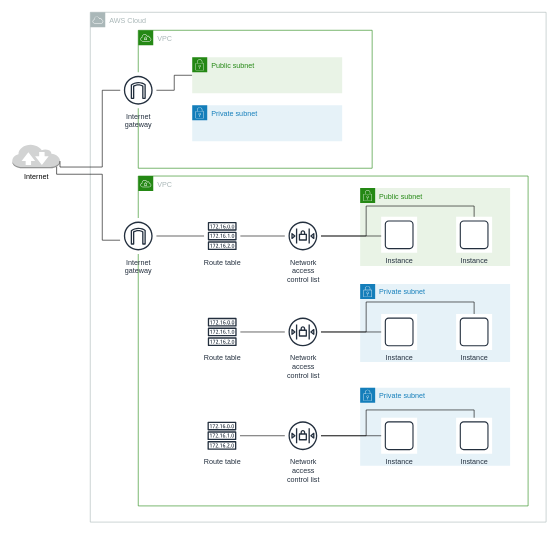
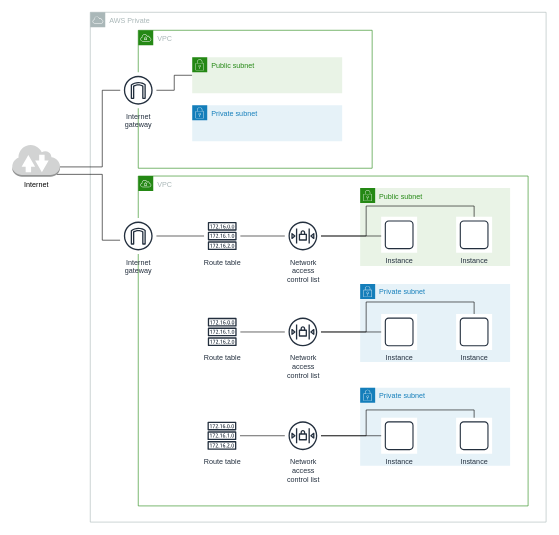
node "AWS Cloud": label "AWS Cloud" -> "AWS Private"
node "Internet": size 48x24 -> 48x32
